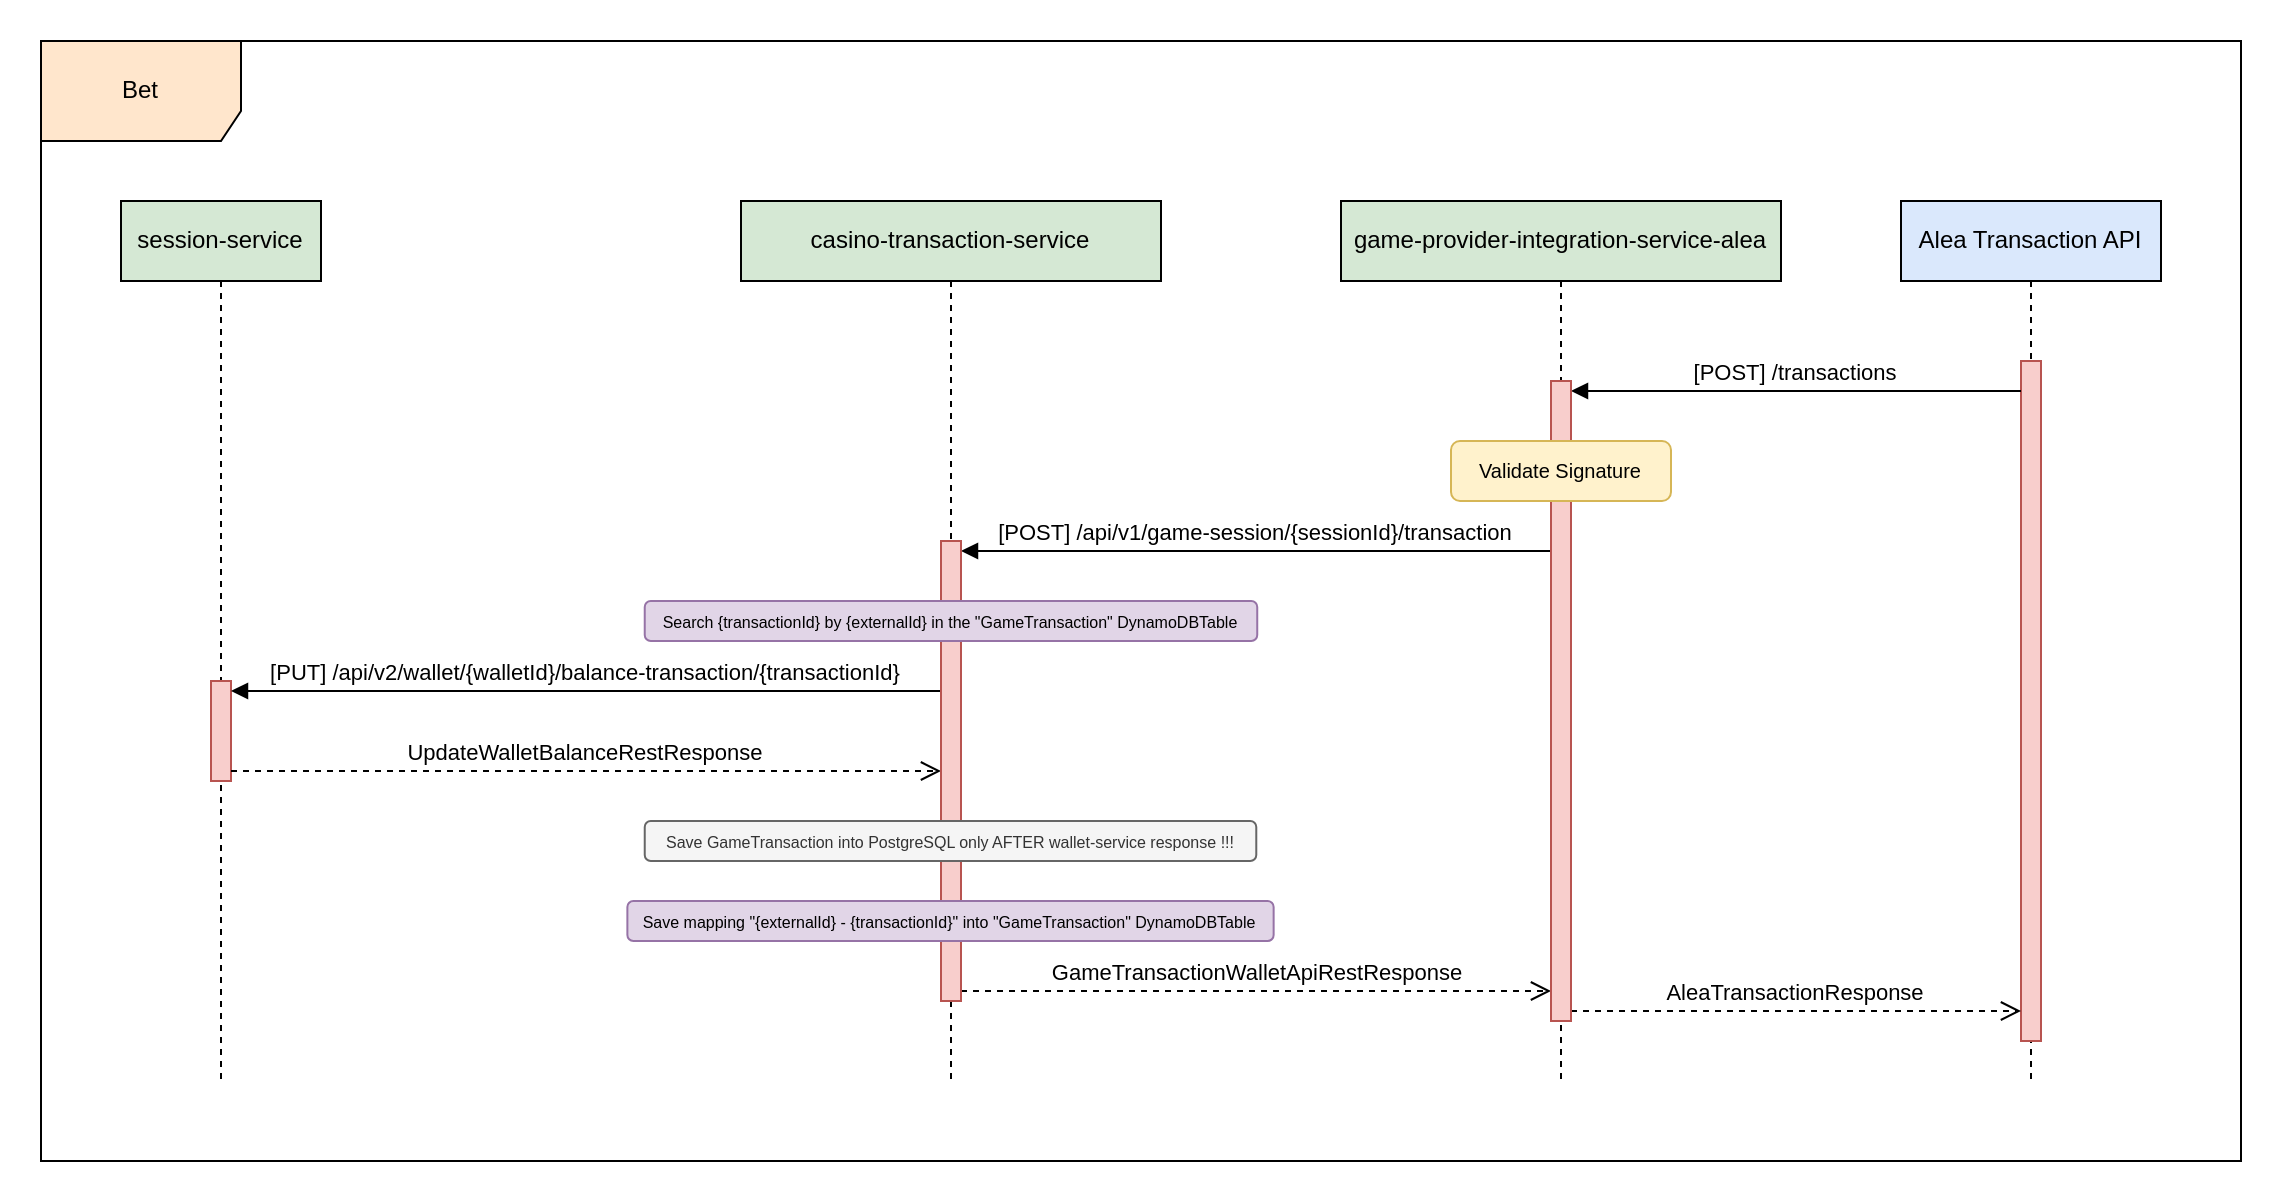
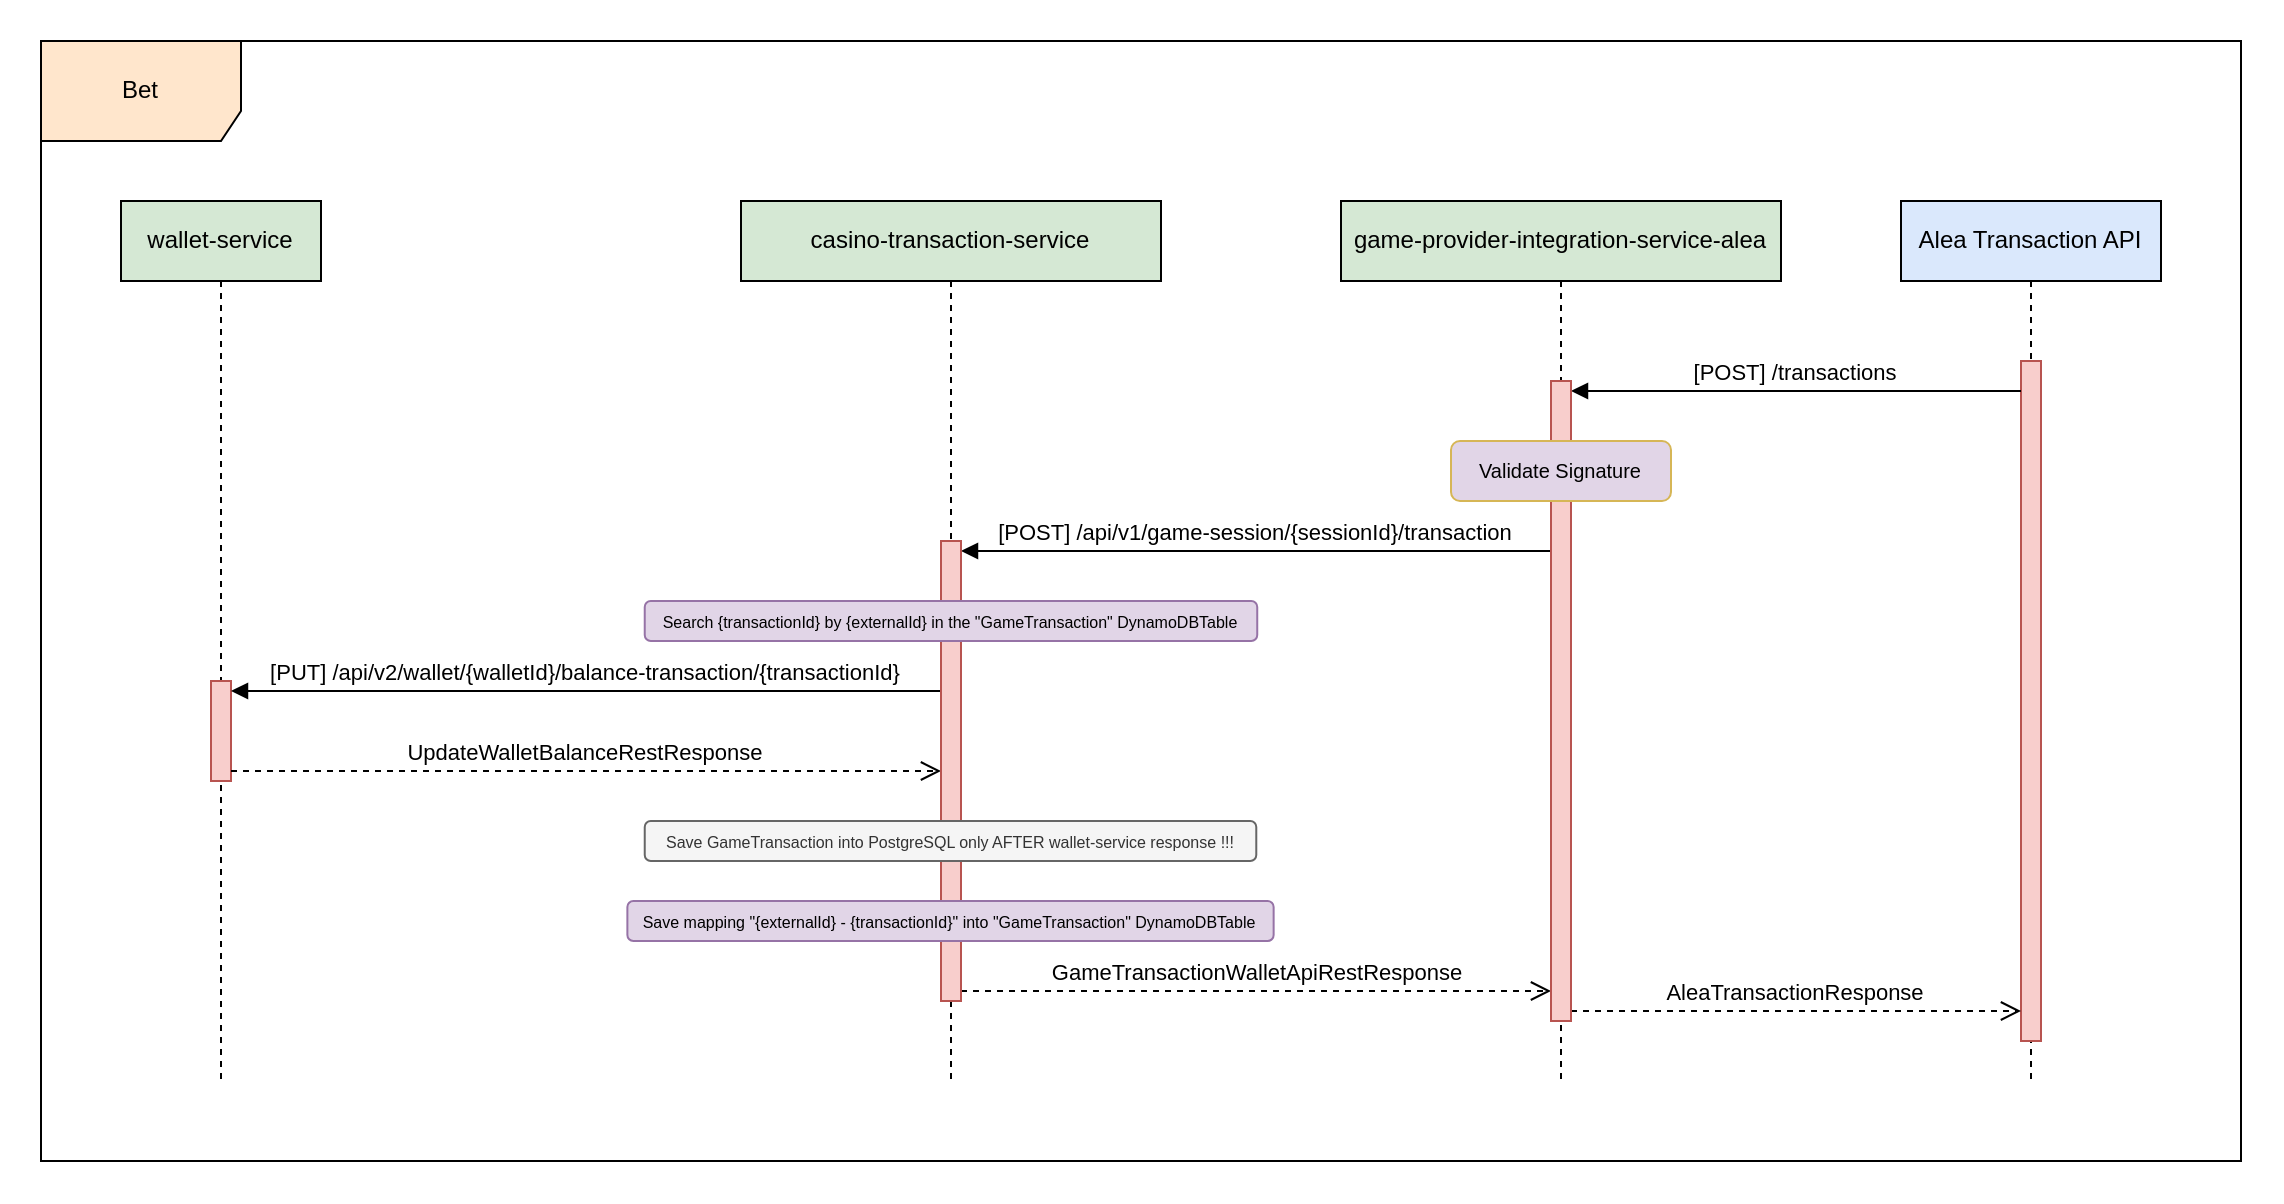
node "session-service": label "session-service" -> "wallet-service"
node "Validate Signature": fillcolor #fff2cc -> #e1d5e7
